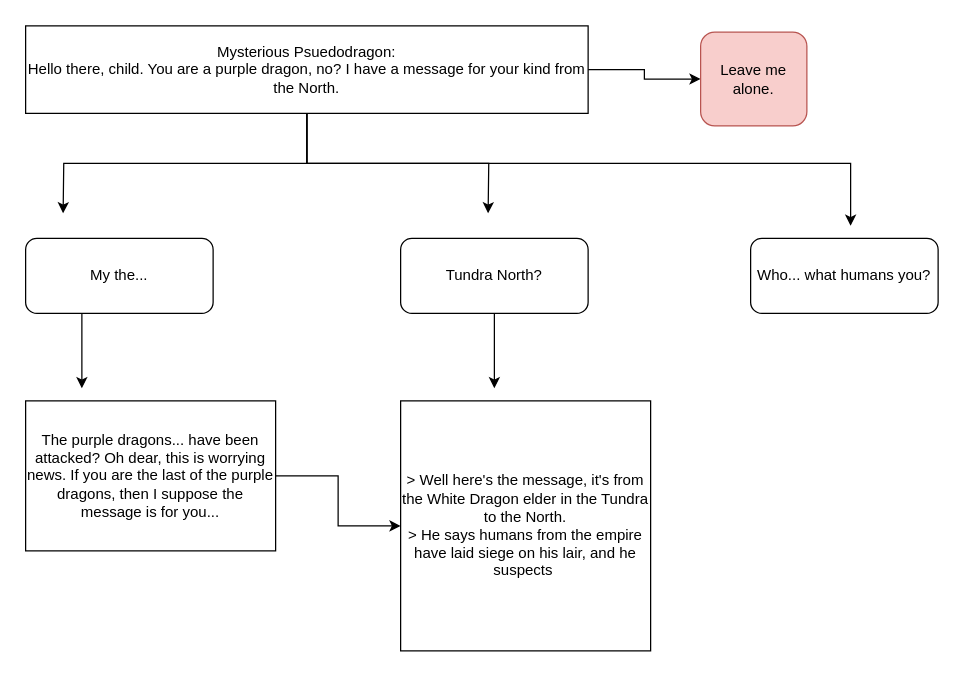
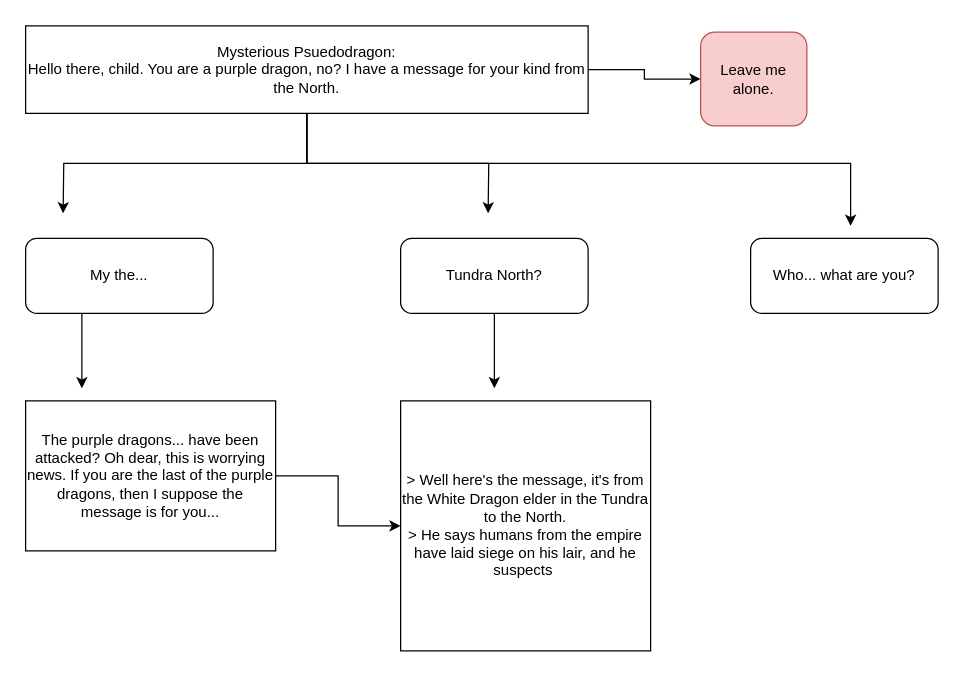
node "Who... what humans you?": label "Who... what humans you?" -> "Who... what are you?"
